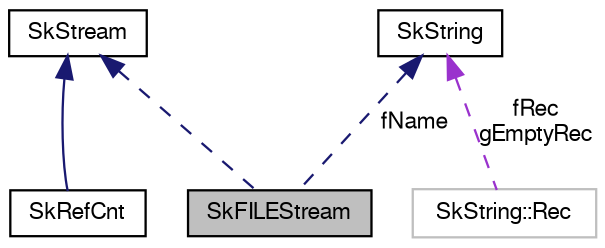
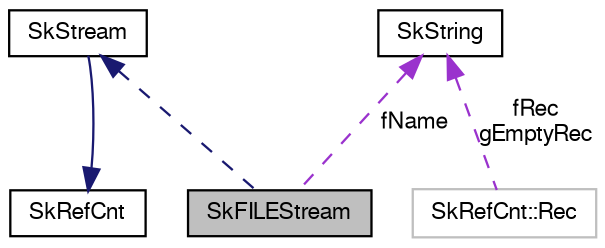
edge "SkFILEStream" -> "SkString": color midnightblue -> darkorchid3
edge "SkRefCnt" -> "SkStream": reversed
node "SkString::Rec": label "SkString::Rec" -> "SkRefCnt::Rec"
